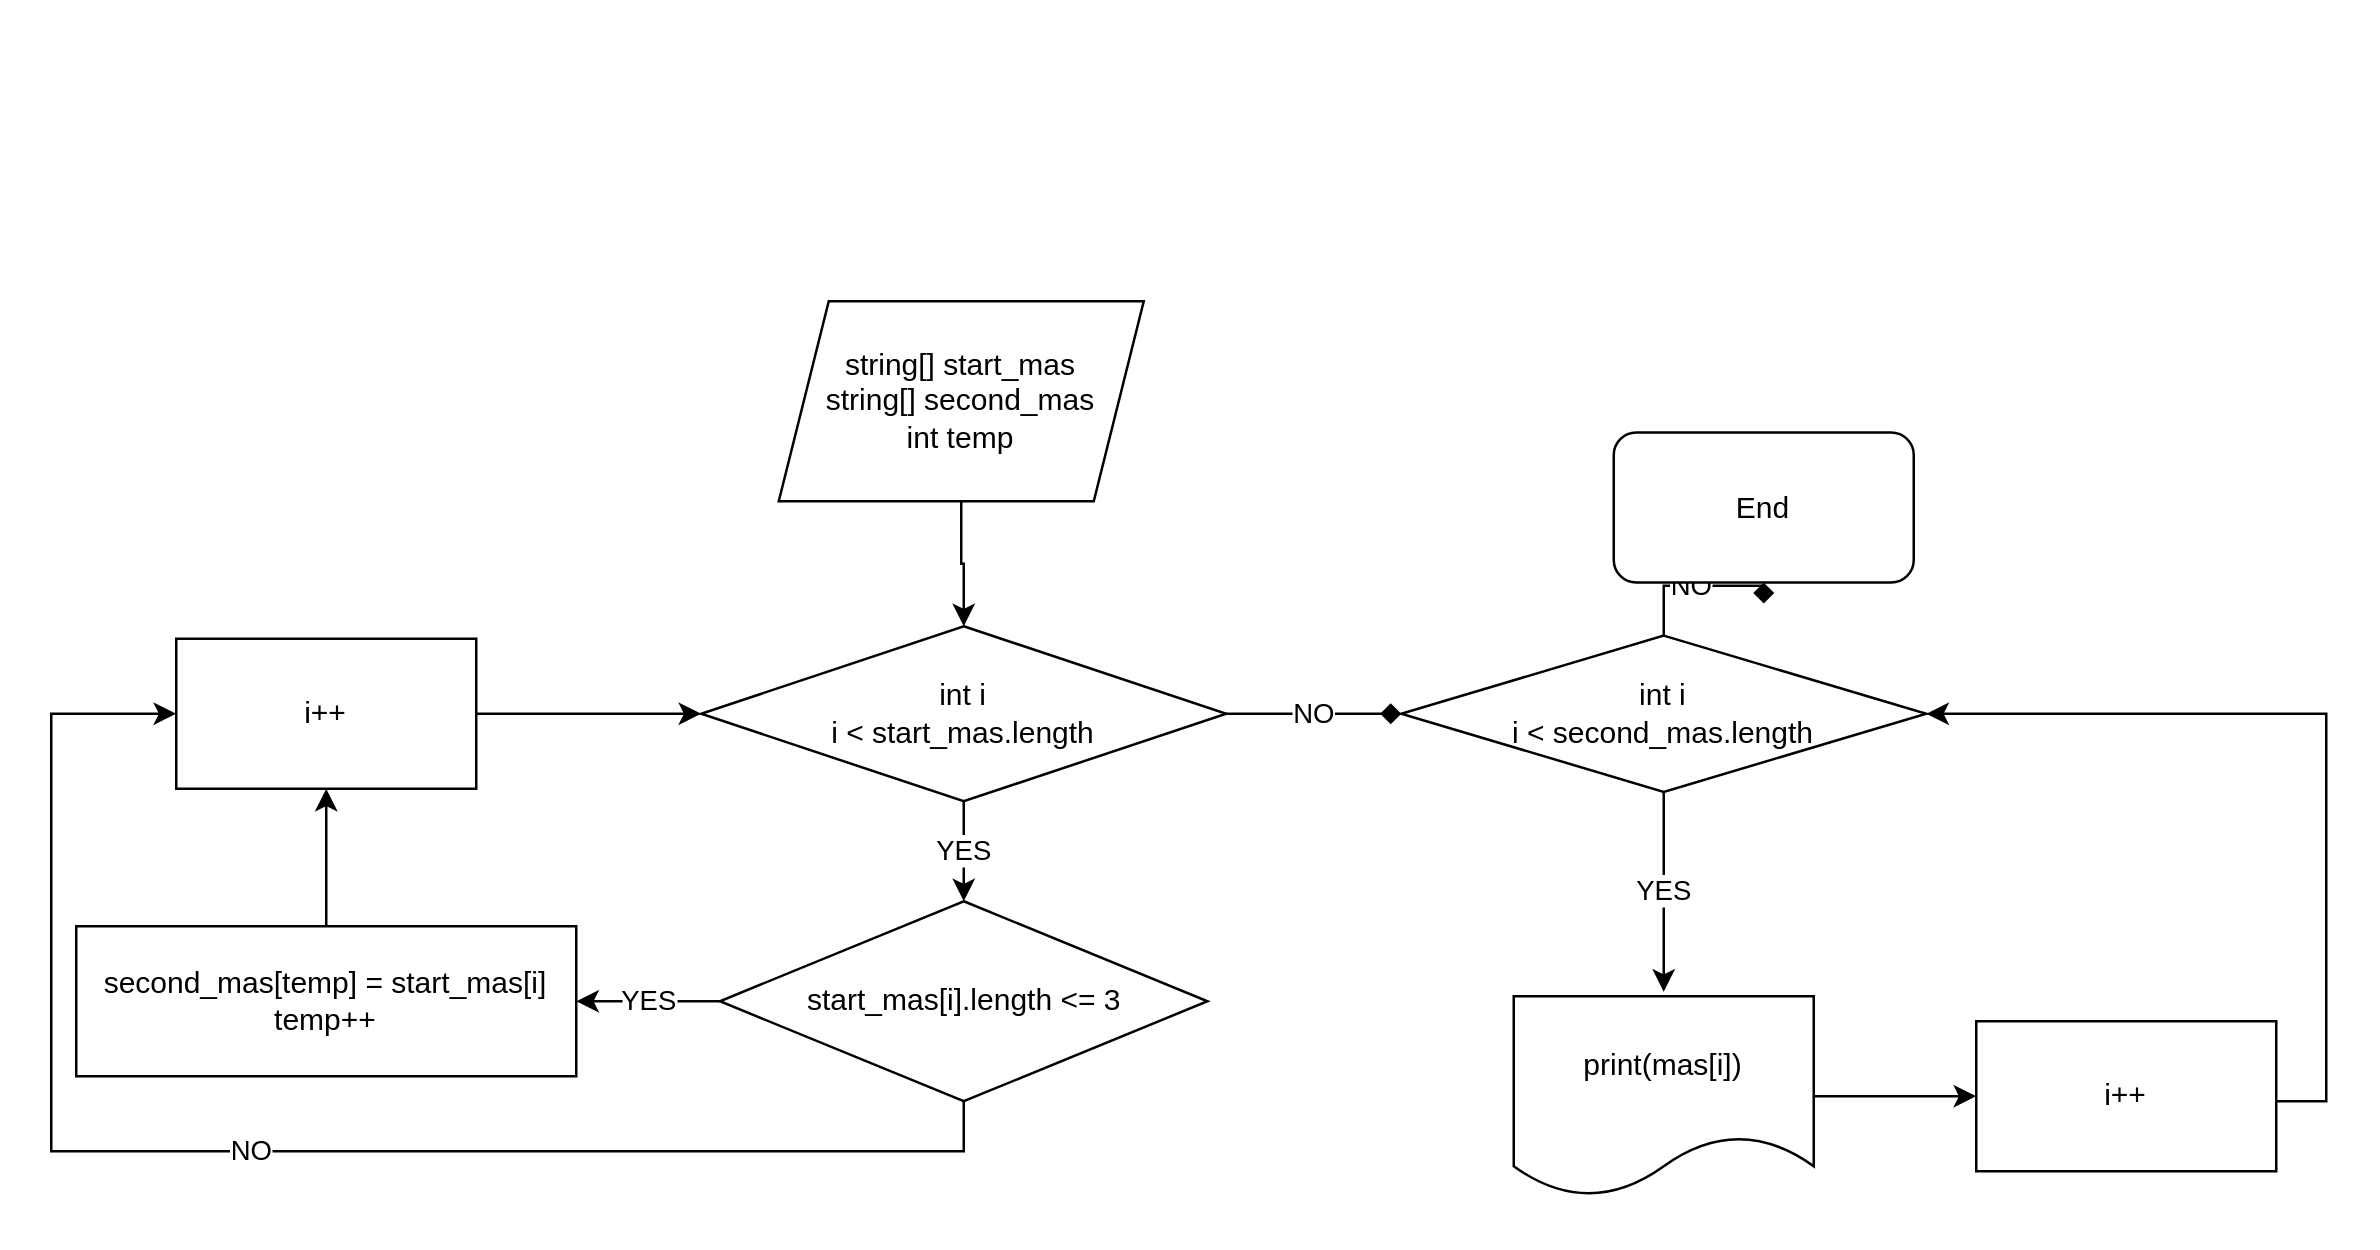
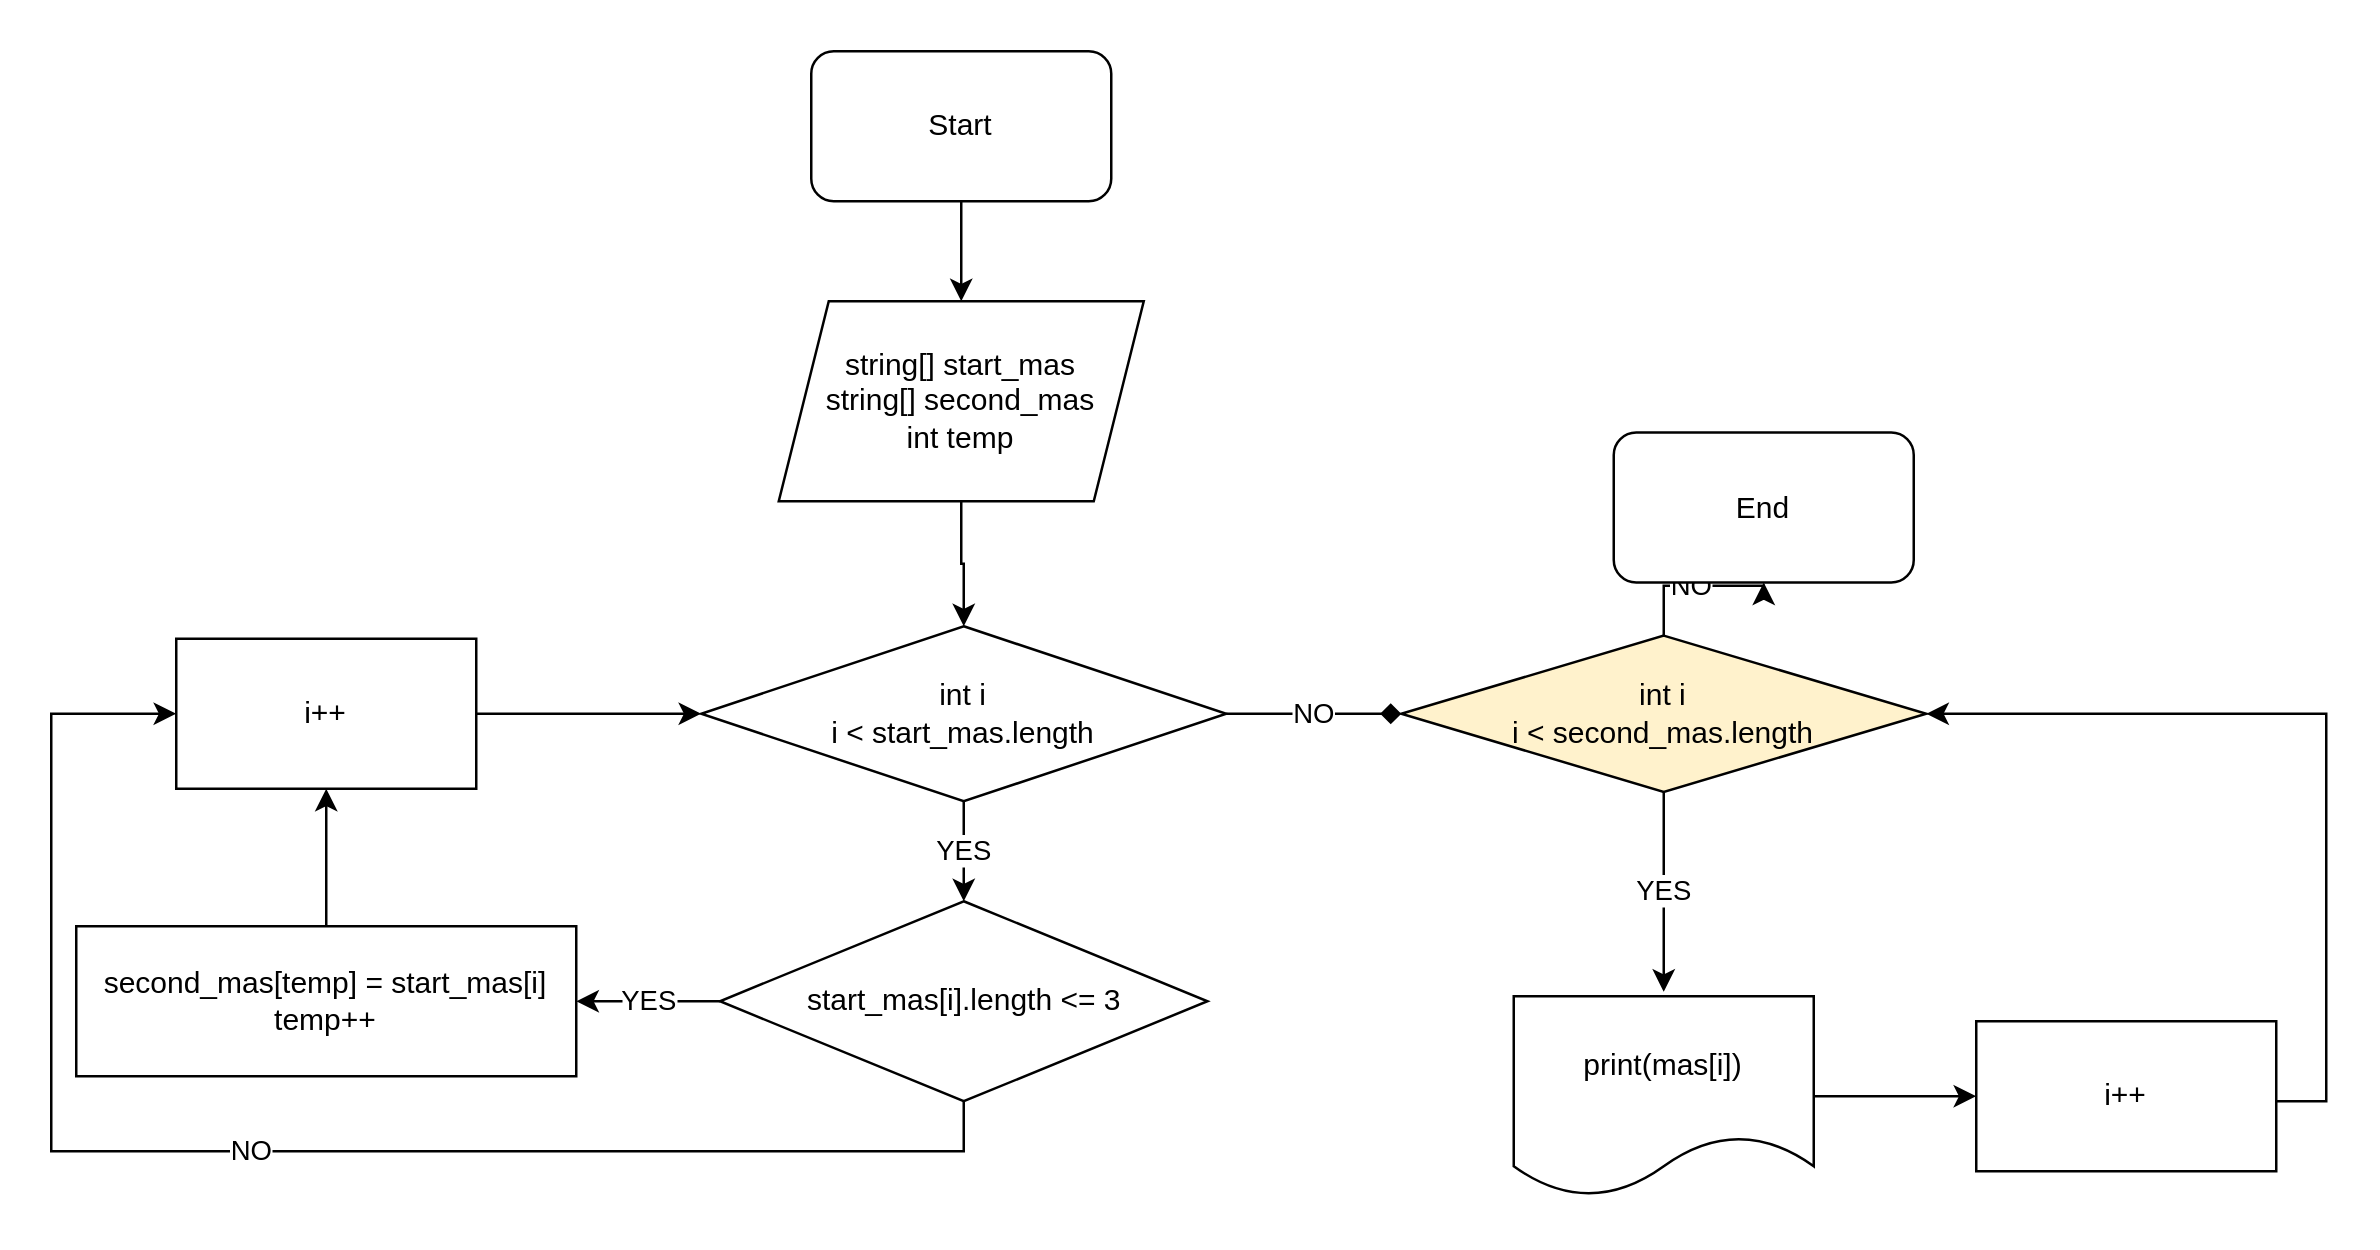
node "Start": added
edge "Start" -> "string[] start_mas string[] second_mas int temp": added
edge "int i i < second_mas.length" -> "End": arrowhead diamond -> classic
node "int i i < second_mas.length": fillcolor #ffffff -> #fff2cc
